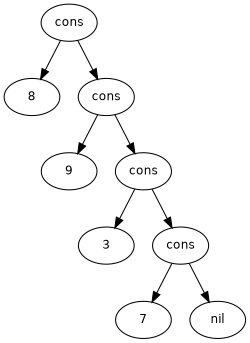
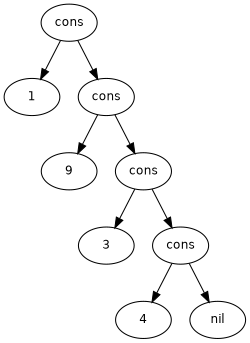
node "8": label "8" -> "1"
node "7": label "7" -> "4"
